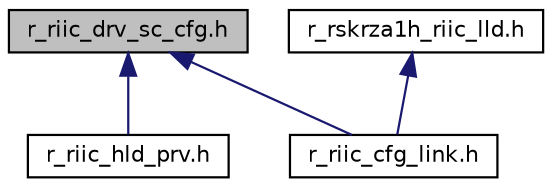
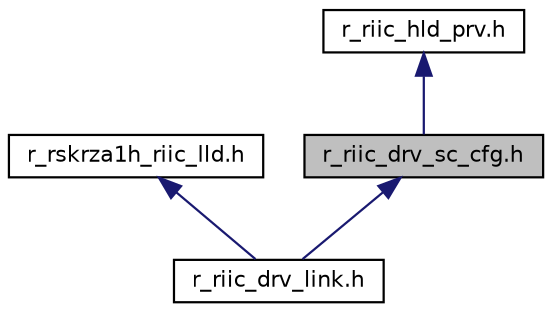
edge "r_riic_hld_prv.h" -> "r_riic_drv_sc_cfg.h": reversed
node "r_riic_cfg_link.h": label "r_riic_cfg_link.h" -> "r_riic_drv_link.h"
